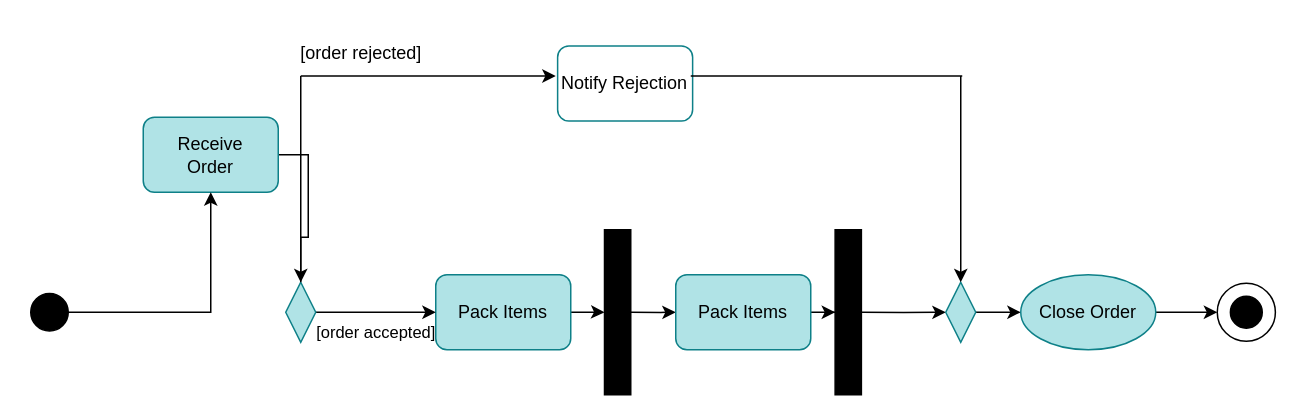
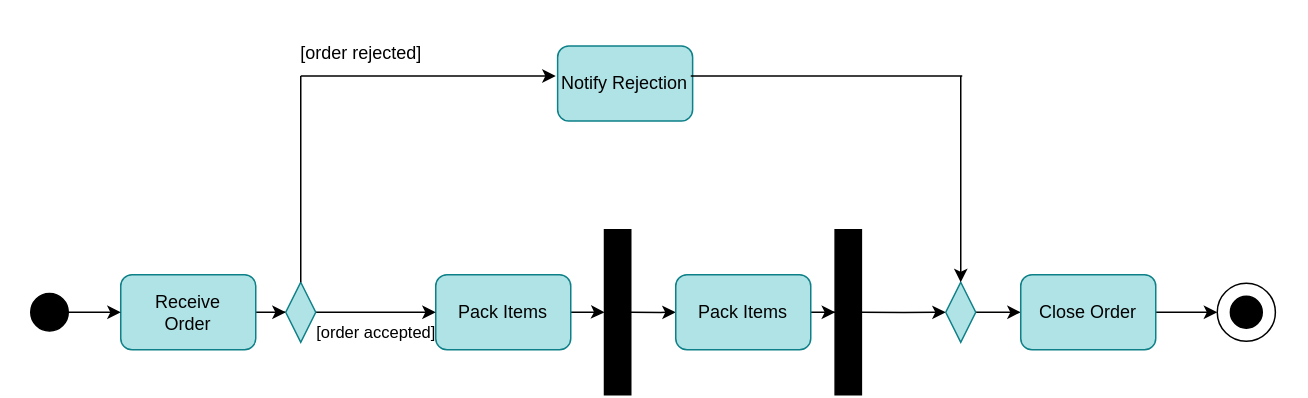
node "Notify Rejection": fillcolor #ffffff -> #b0e3e6
node "Receive Order": moved (211, 155) -> (188, 312)
node "Close Order": shape ellipse -> rounded rectangle
